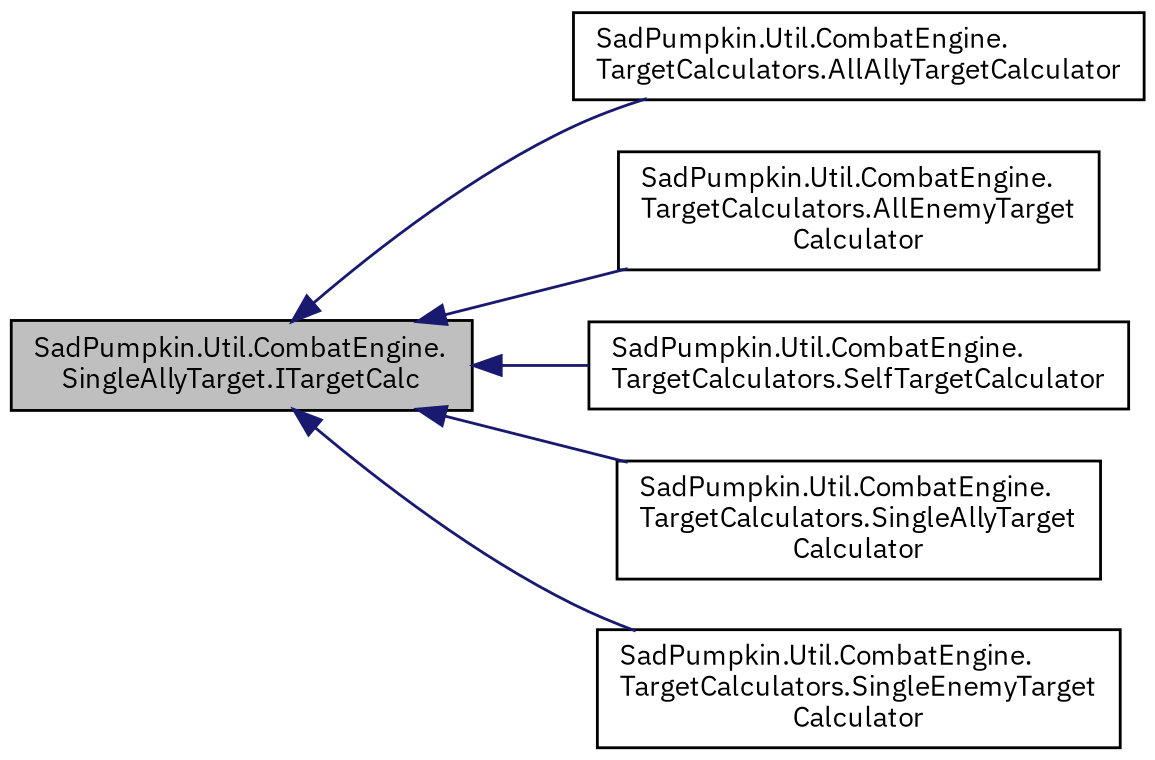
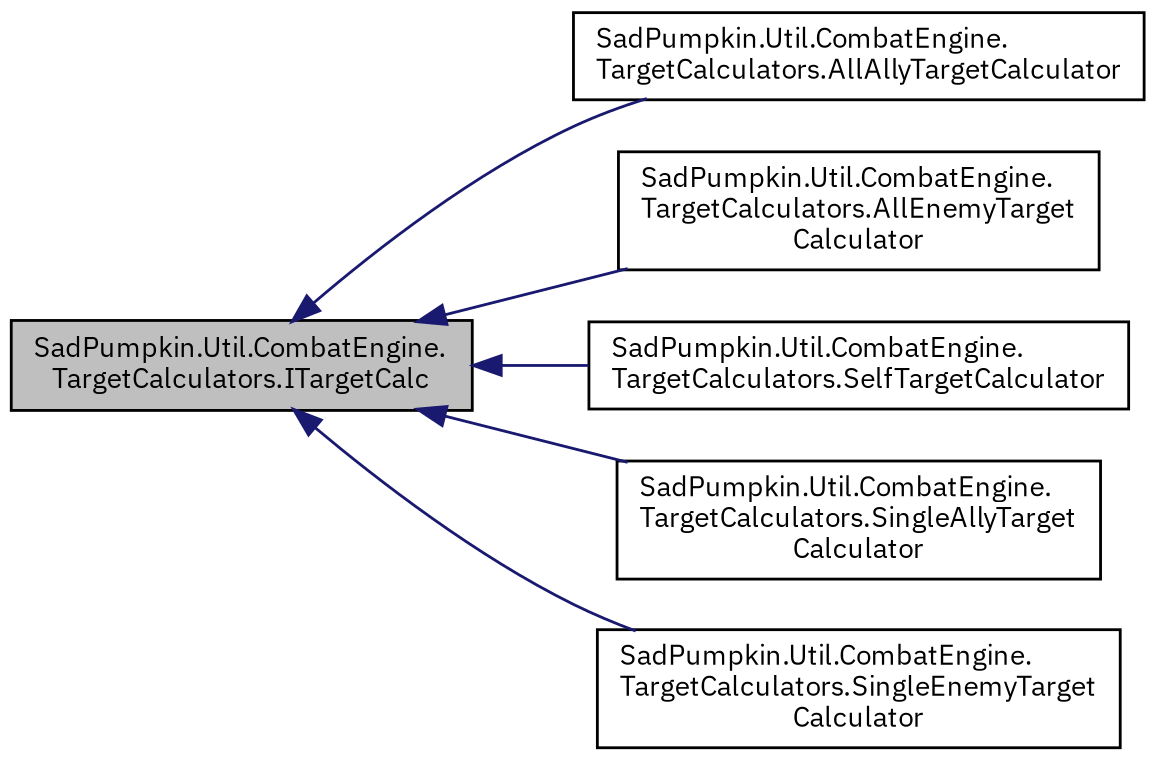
node "SadPumpkin.Util.CombatEngine. SingleAllyTarget.ITargetCalc": label "SadPumpkin.Util.CombatEngine. SingleAllyTarget.ITargetCalc" -> "SadPumpkin.Util.CombatEngine. TargetCalculators.ITargetCalc"
